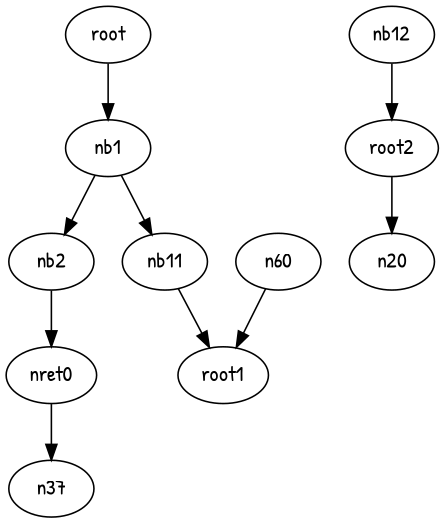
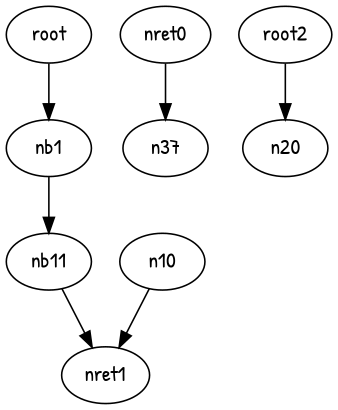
node "nb12": removed
node "nb2": removed
node "n60": label "n60" -> "n10"
node "root1": label "root1" -> "nret1"
